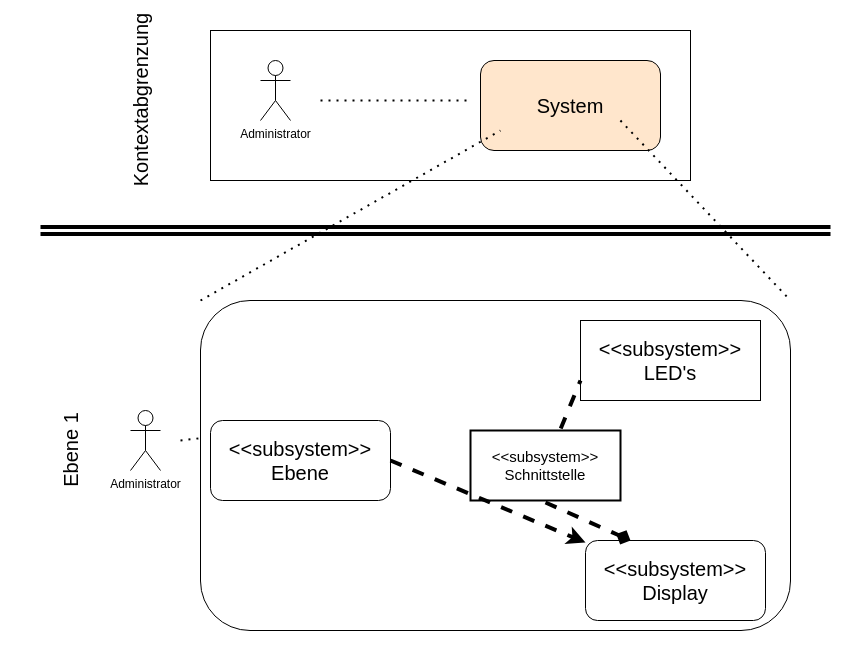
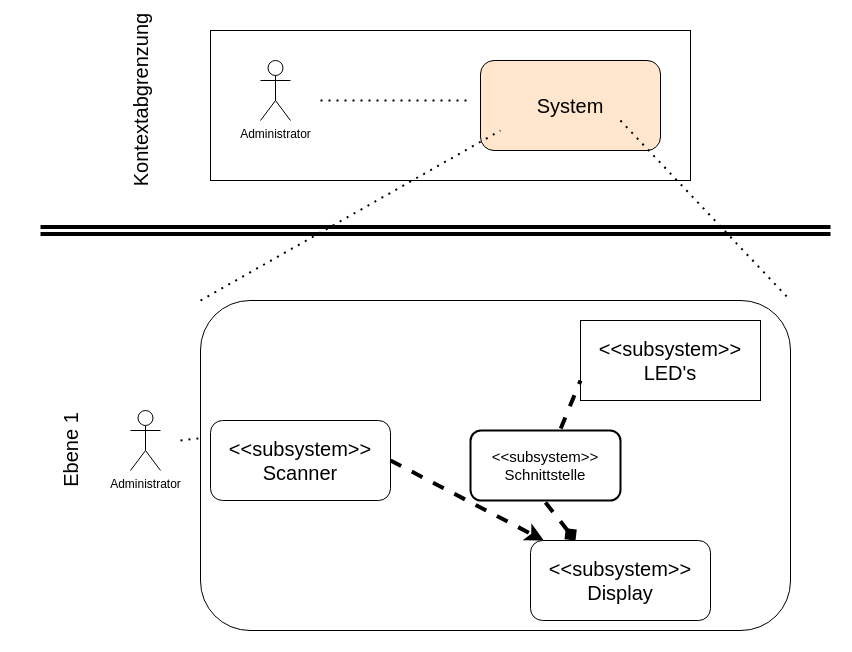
node "<<subsystem>> Ebene": label "<<subsystem>> Ebene" -> "<<subsystem>> Scanner"
node "<<subsystem>>Schnittstelle": shape rectangle -> rounded rectangle
node "<<subsystem>> Display": moved (676, 581) -> (621, 581)
